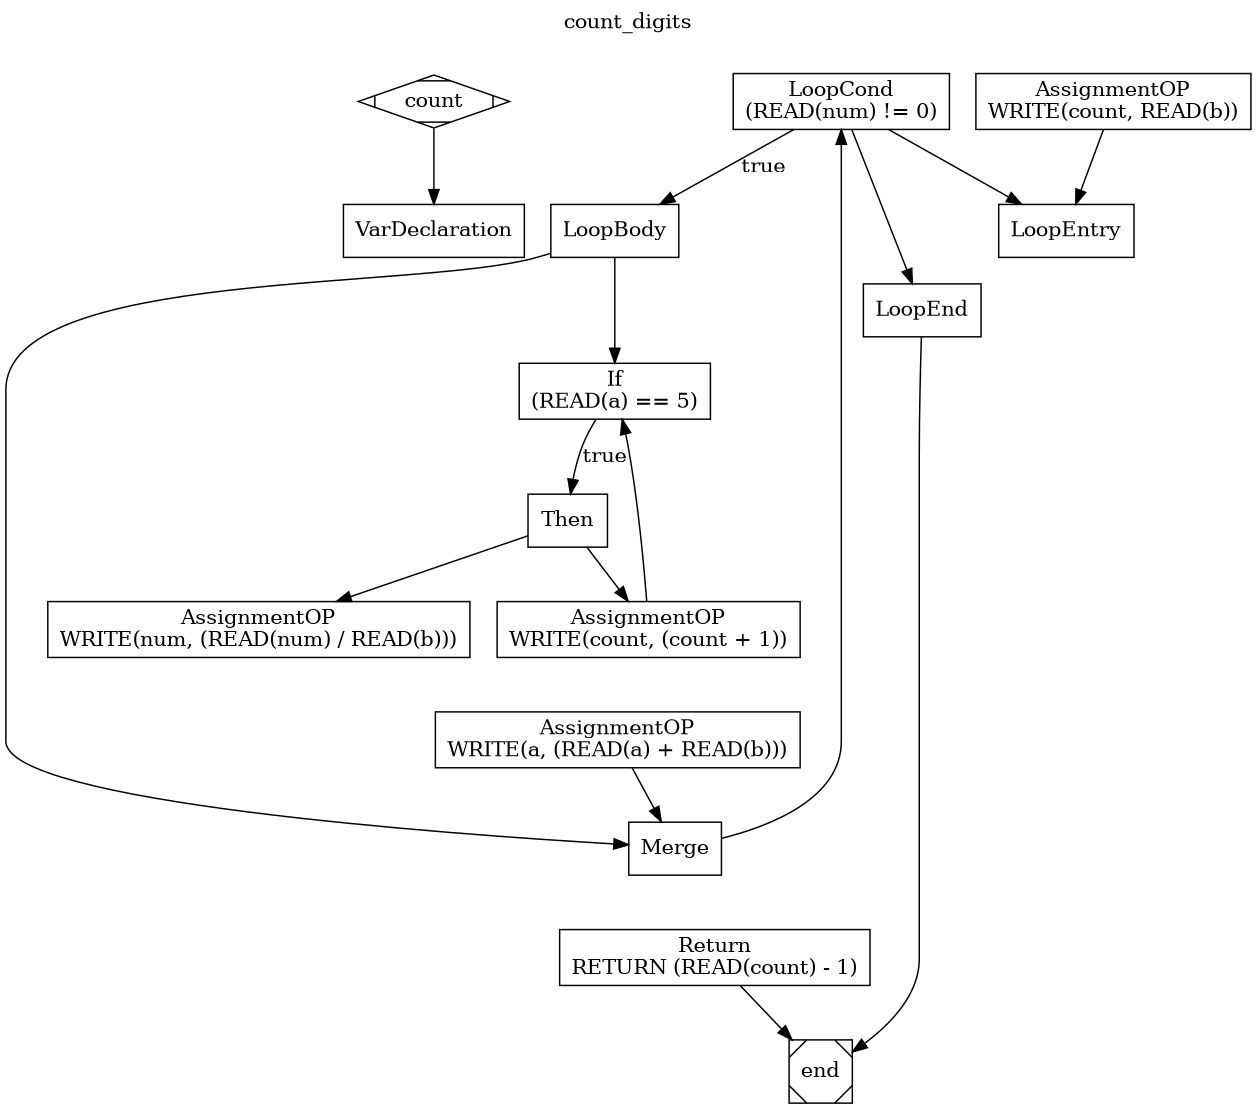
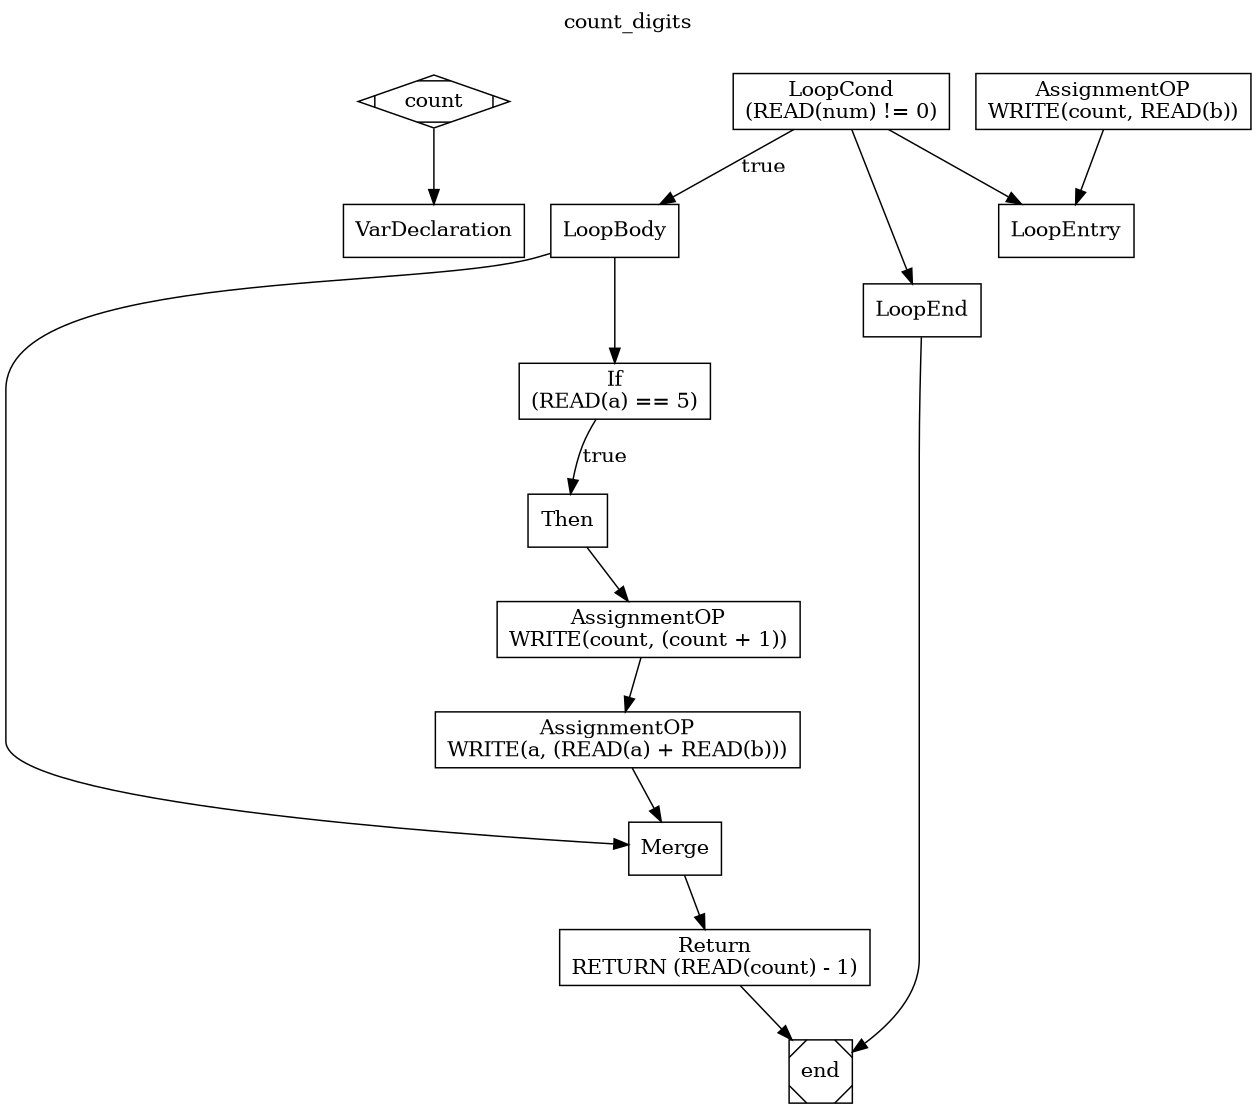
edge "AssignmentOP WRITE(count, (count + 1))" -> "If (READ(a) == 5)": now "AssignmentOP WRITE(count, (count + 1))" -> "AssignmentOP WRITE(a, (READ(a) + READ(b)))"
edge "Merge" -> "LoopCond (READ(num) != 0)": now "Merge" -> "Return RETURN (READ(count) - 1)"
node "AssignmentOP WRITE(num, (READ(num) / READ(b)))": removed
